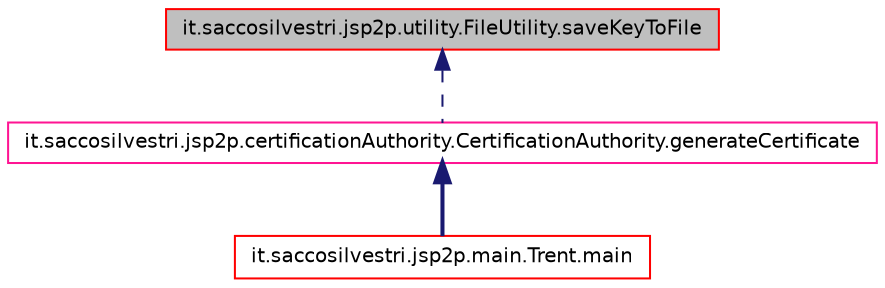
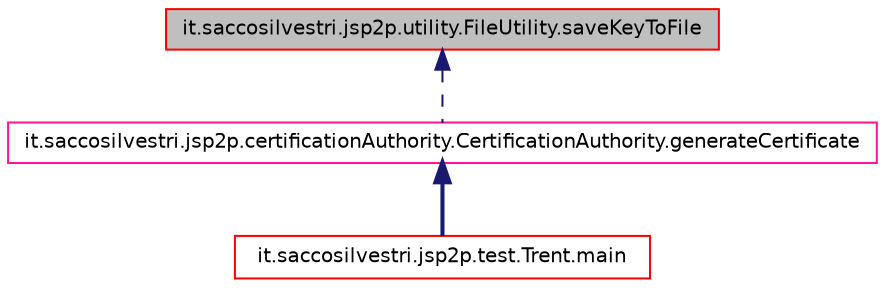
node "it.saccosilvestri.jsp2p.main.Trent.main": label "it.saccosilvestri.jsp2p.main.Trent.main" -> "it.saccosilvestri.jsp2p.test.Trent.main"
